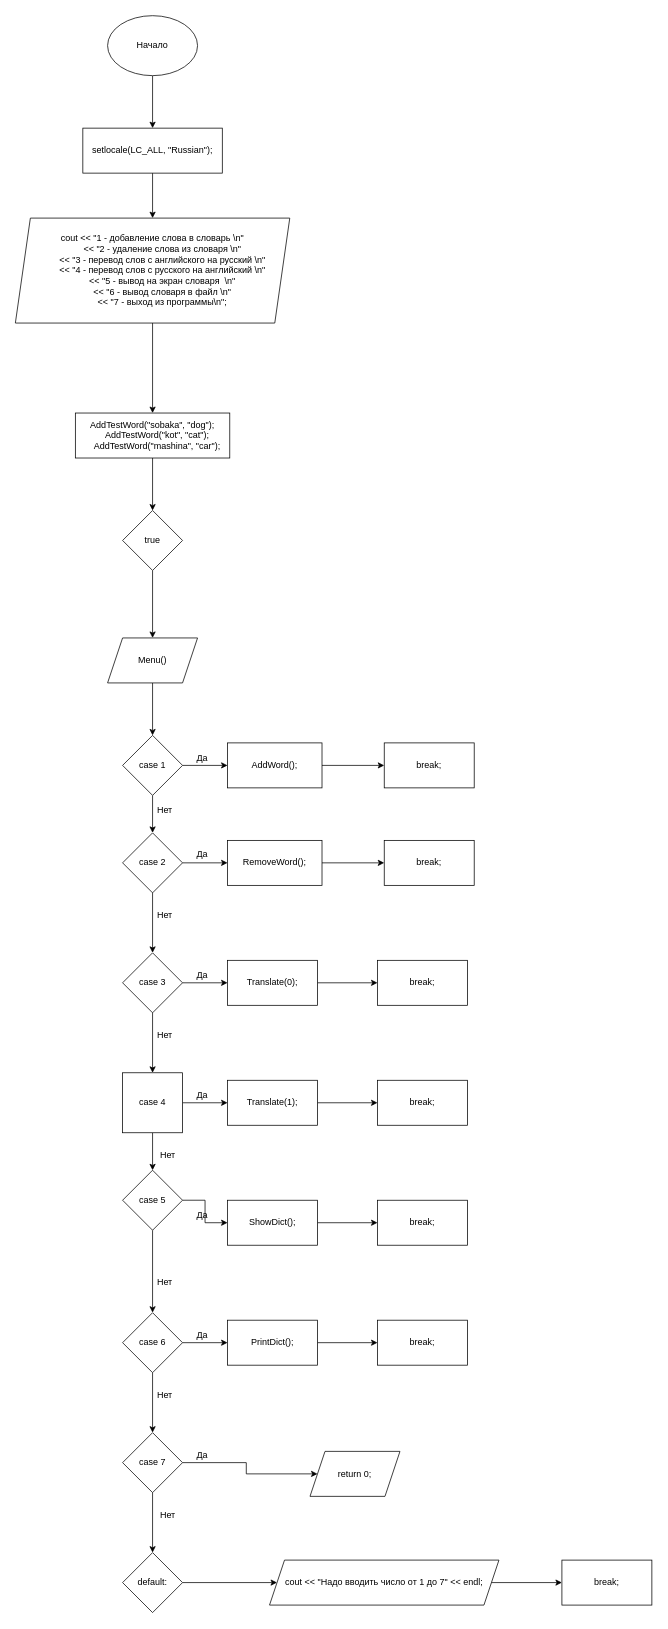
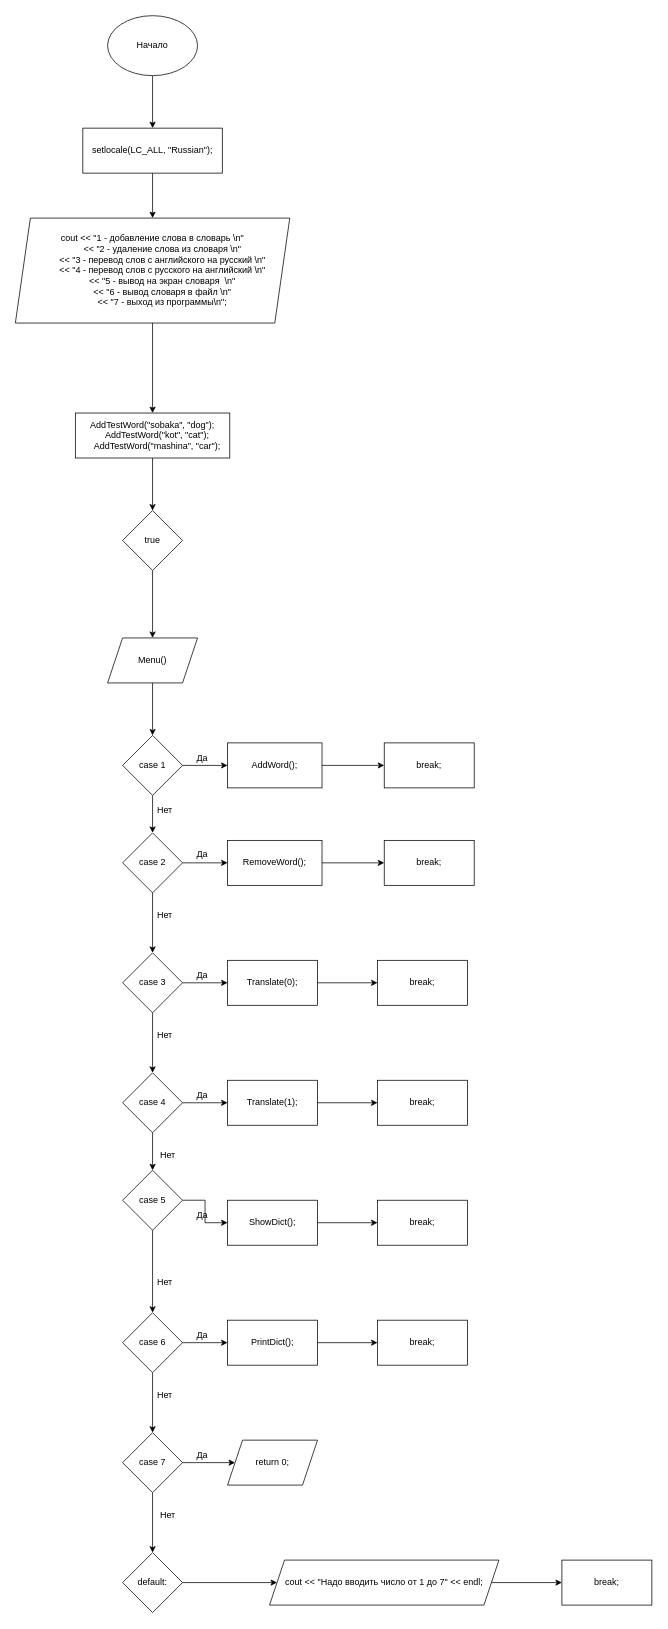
node "case 4": shape rectangle -> diamond
node "return 0;": moved (355, 1474) -> (273, 1463)
